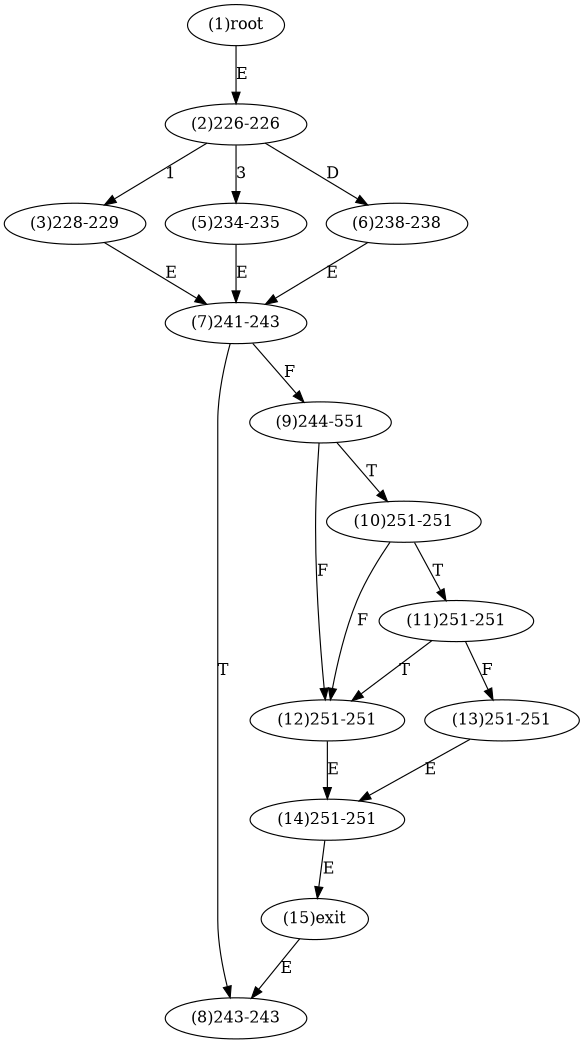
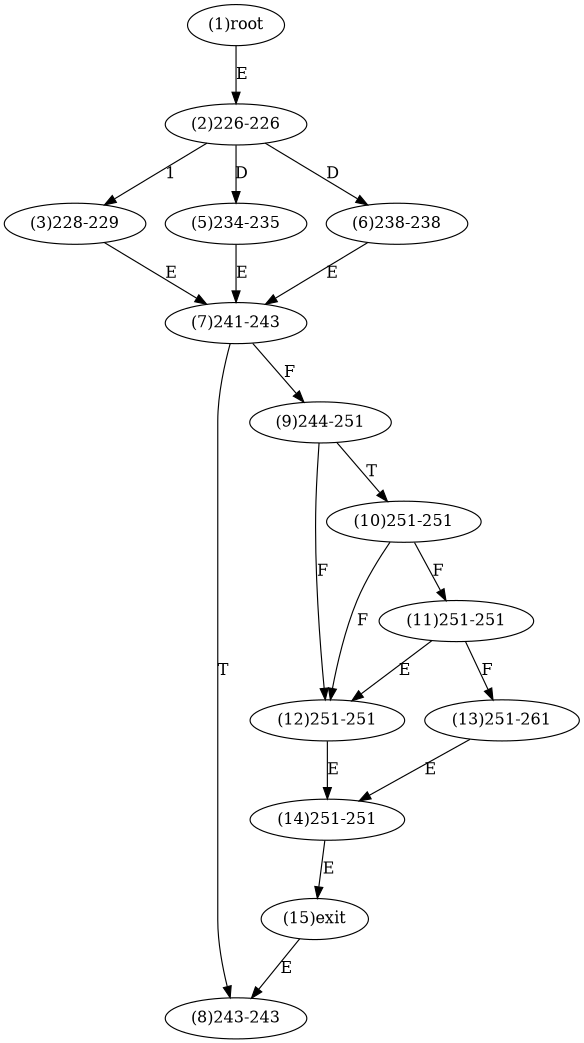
edge "(2)226-226" -> "(5)234-235": label "3" -> "D"
node "(9)244-551": label "(9)244-551" -> "(9)244-251"
edge "(10)251-251" -> "(11)251-251": label "T" -> "F"
edge "(11)251-251" -> "(12)251-251": label "T" -> "E"
node "(13)251-251": label "(13)251-251" -> "(13)251-261"
